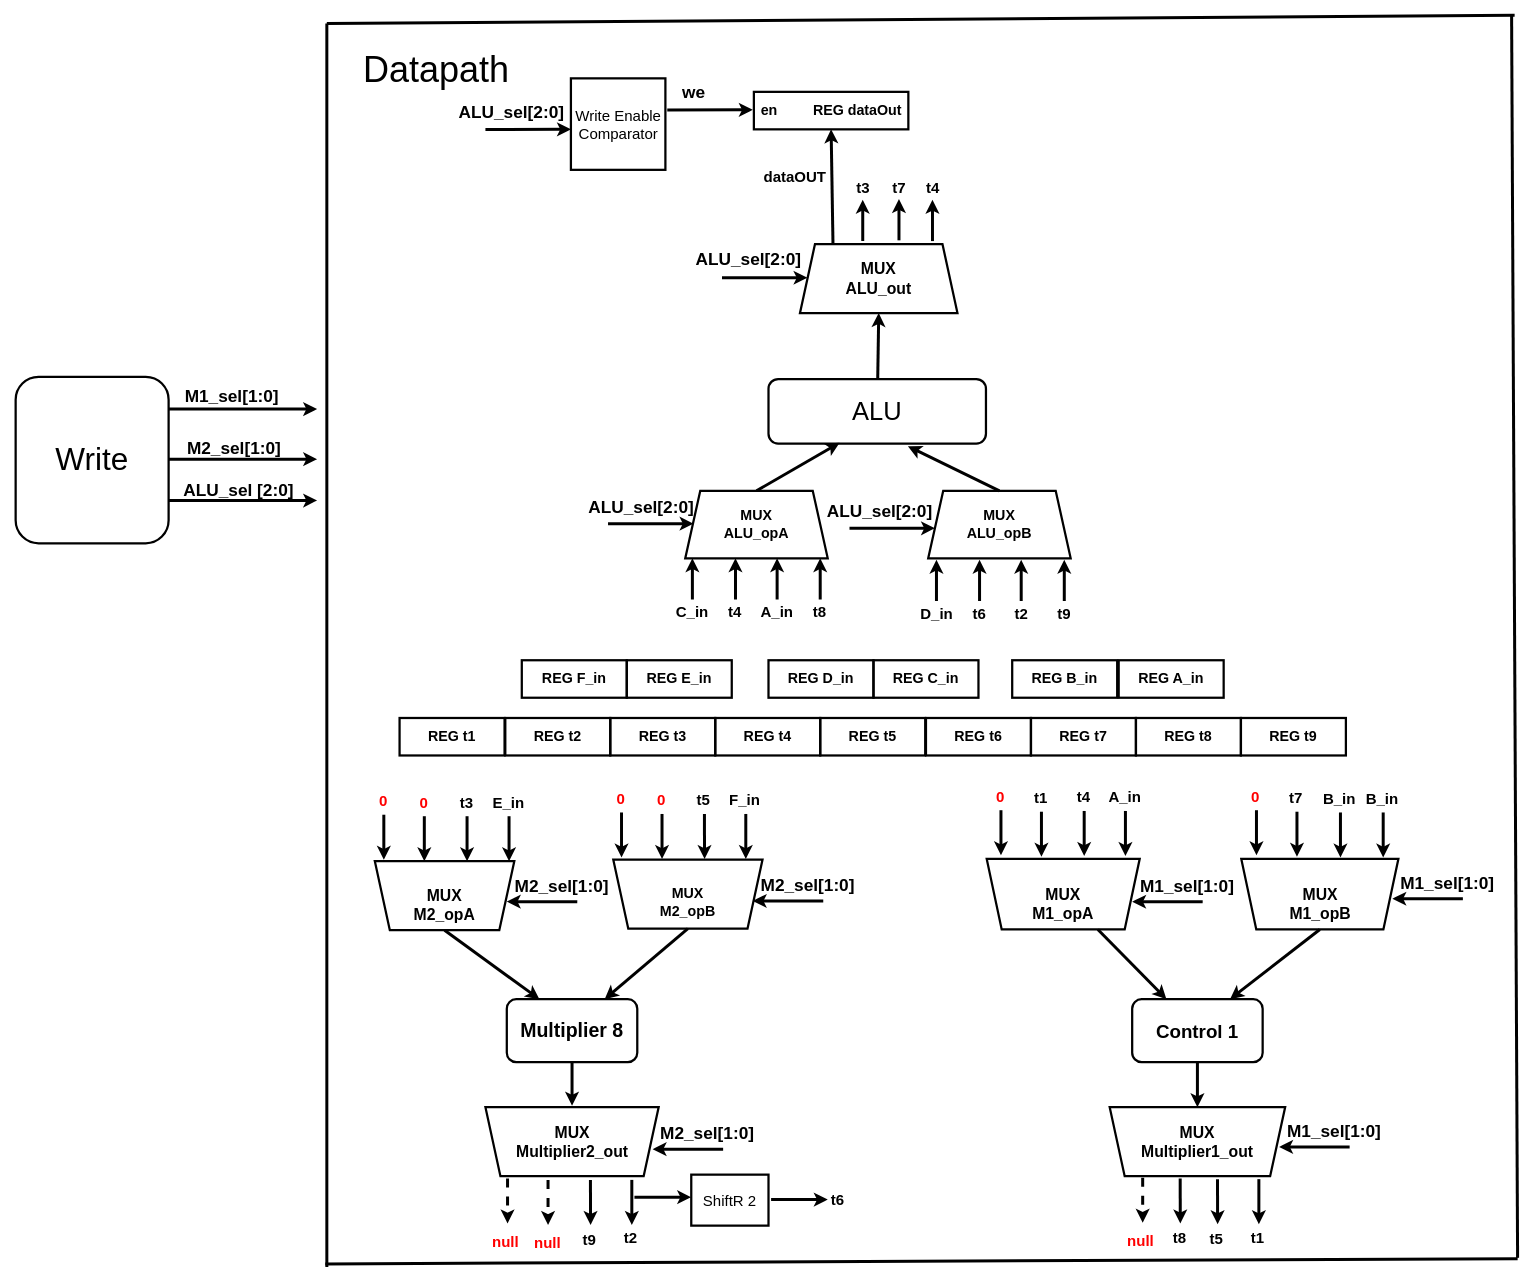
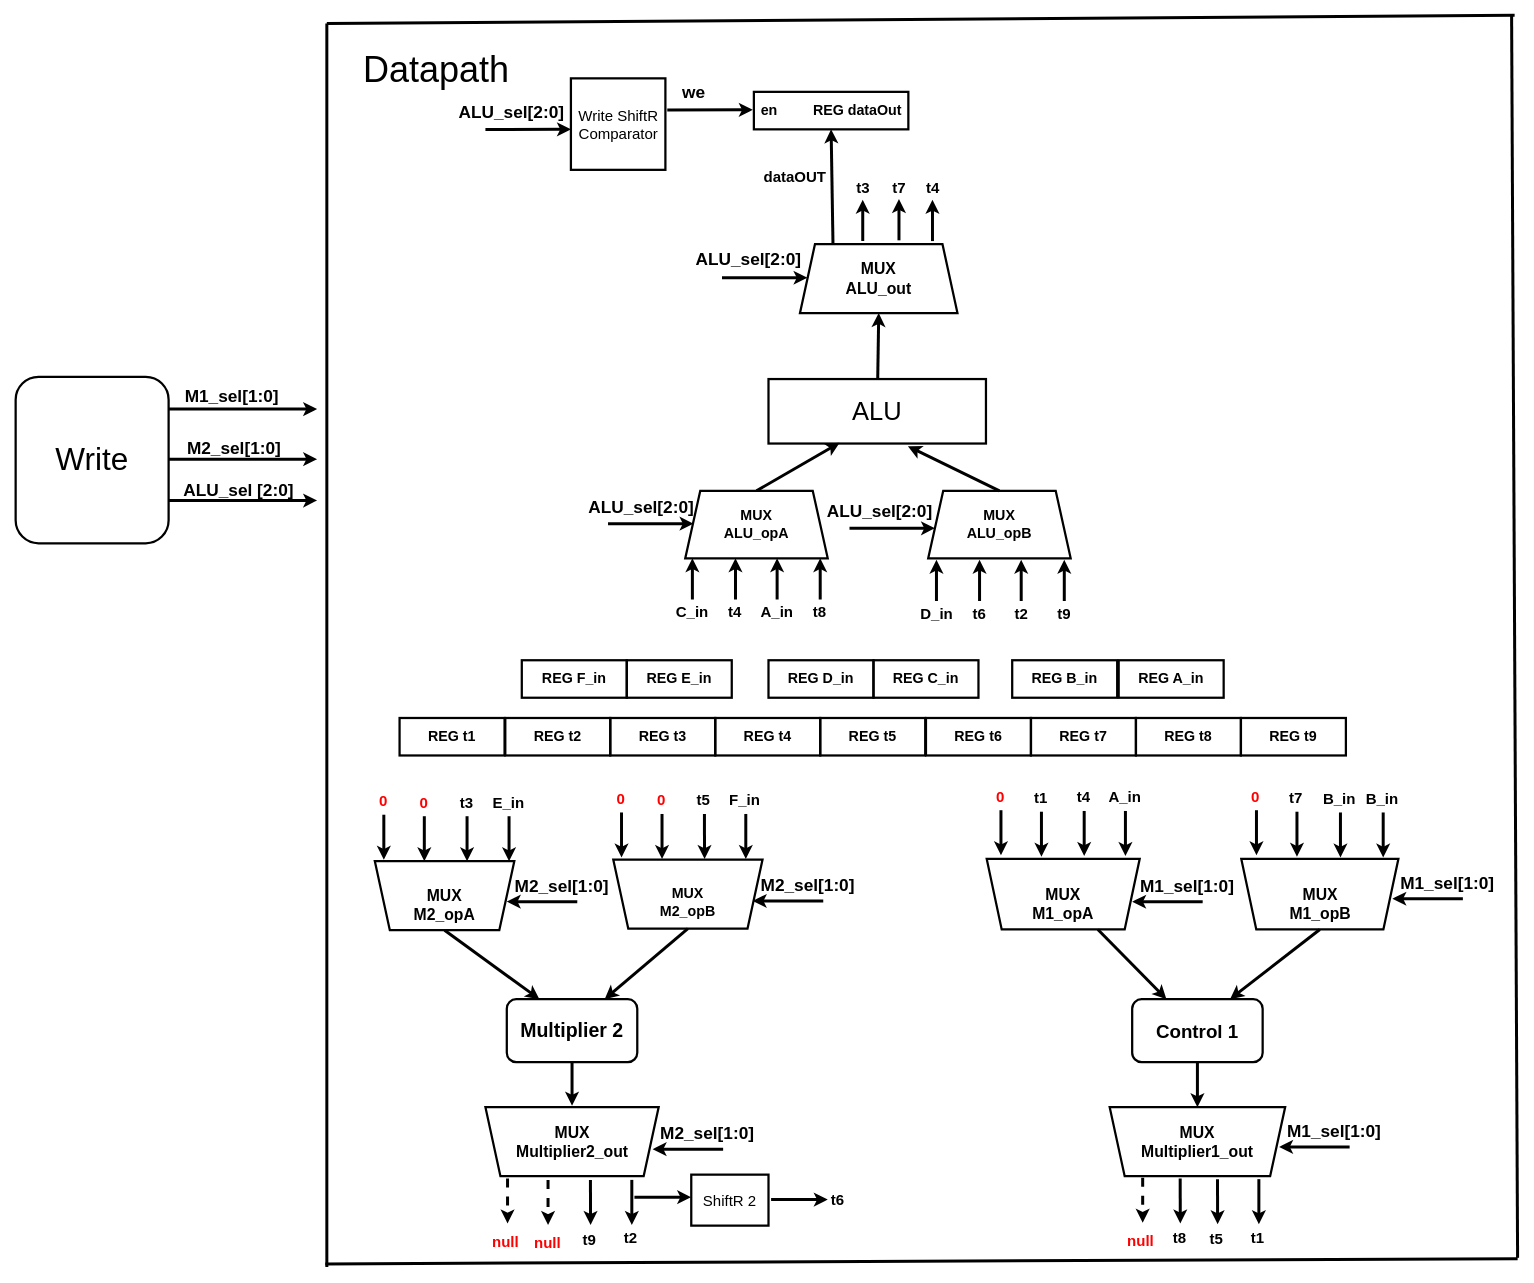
node "Write Enable Comparator": label "Write Enable Comparator" -> "Write ShiftR Comparator"
node "ALU": shape rounded rectangle -> rectangle
node "Multiplier 8": label "Multiplier 8" -> "Multiplier 2"
